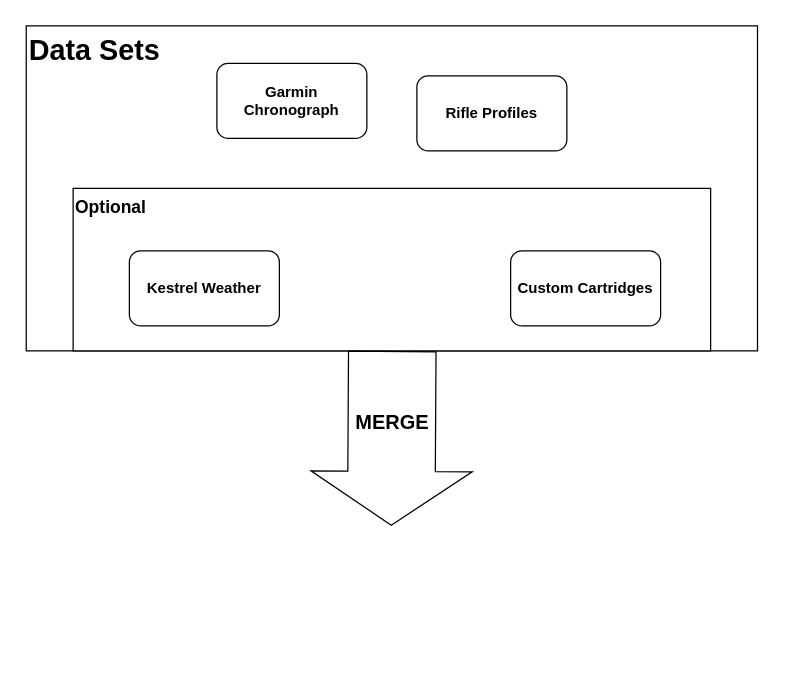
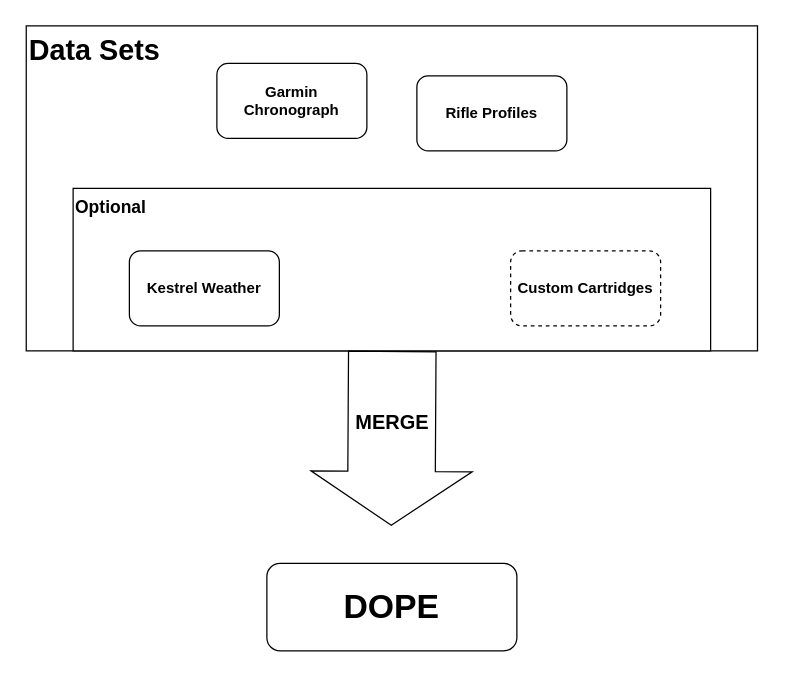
node "Custom Cartridges": style solid -> dashed
node "DOPE": added
